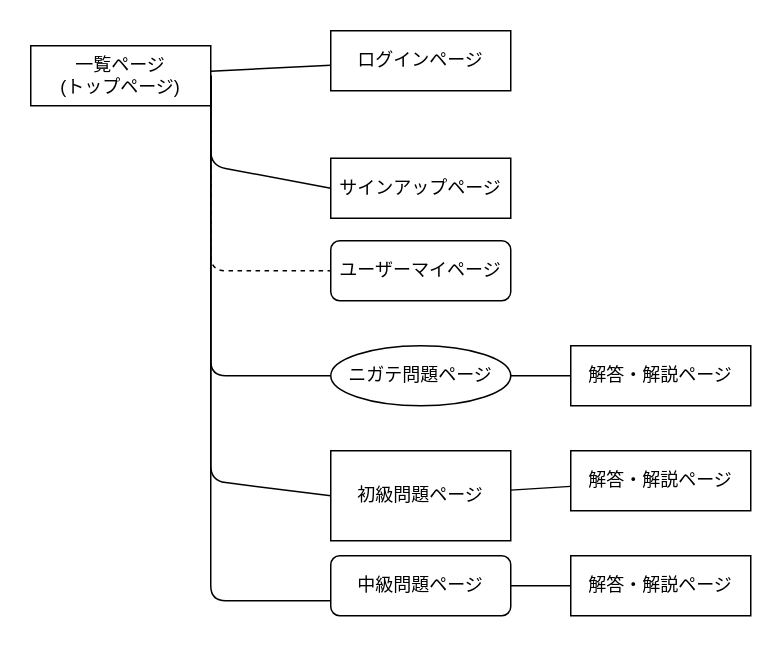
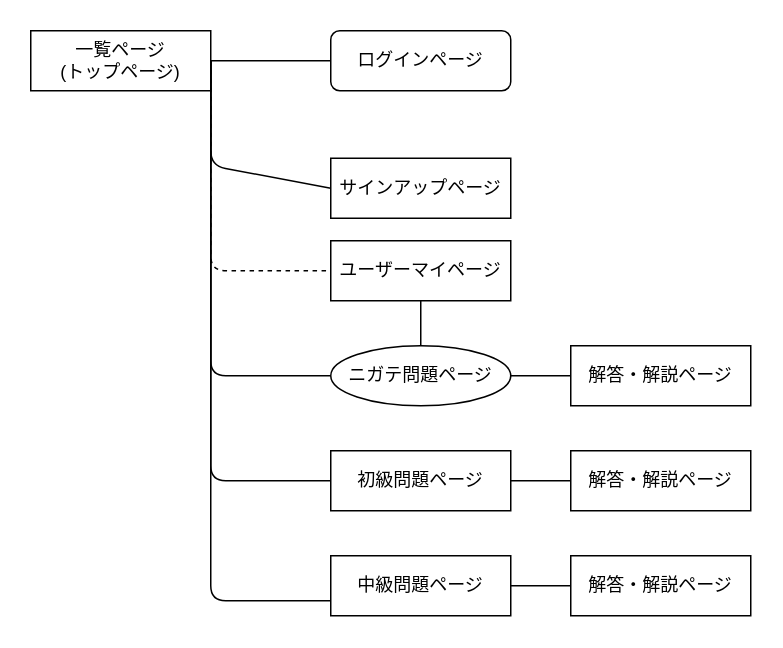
node "ログインページ": shape rectangle -> rounded rectangle
node "一覧ページ (トップページ)": moved (121, 76) -> (121, 61)
node "ユーザーマイページ": shape rounded rectangle -> rectangle
edge "ユーザーマイページ" -- "ニガテ問題ページ": added
node "初級問題ページ": size 180x90 -> 180x60
node "中級問題ページ": shape rounded rectangle -> rectangle
